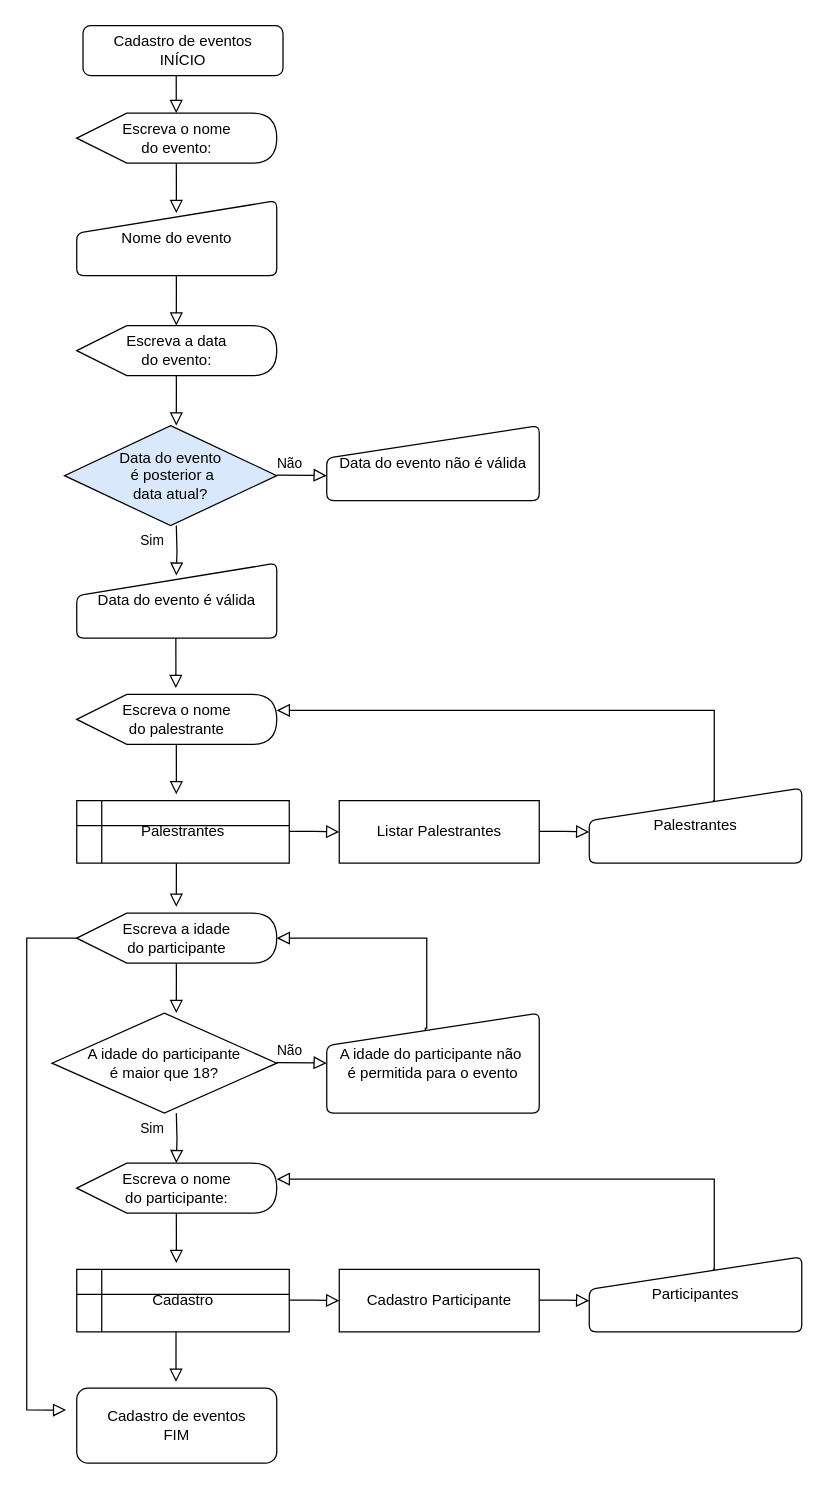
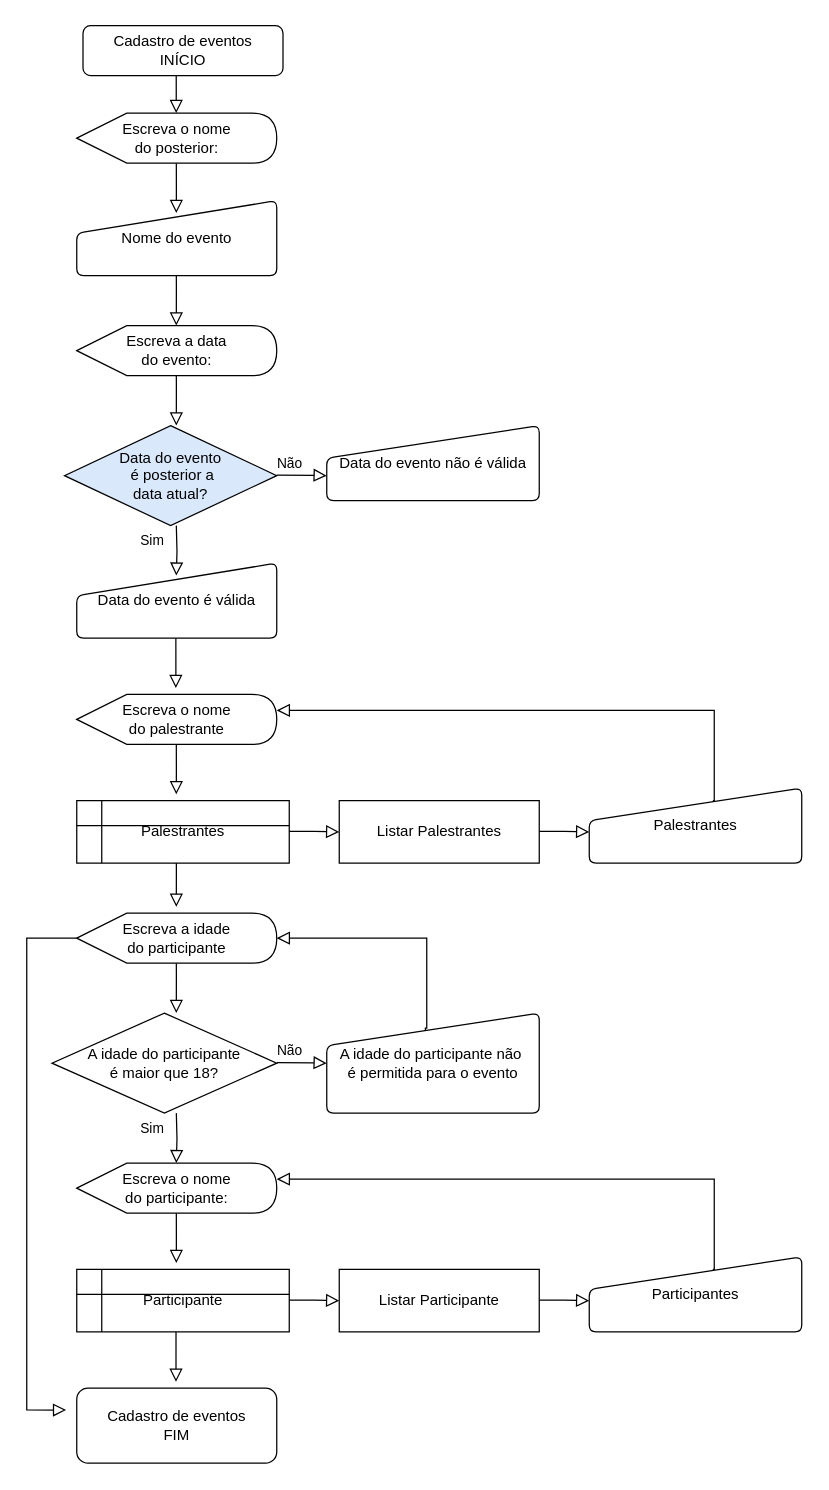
node "Escreva o nome do evento:": label "Escreva o nome do evento:" -> "Escreva o nome do posterior:"
node "Cadastro": label "Cadastro" -> "Participante"
node "Cadastro Participante": label "Cadastro Participante" -> "Listar Participante"
